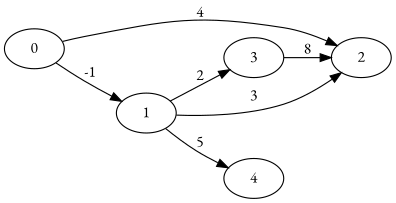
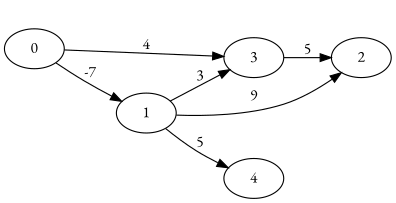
edge "0" -> "2": now "0" -> "3"
edge "3" -> "2": label "8" -> "5"
edge "0" -> "1": label "-1" -> "-7"
edge "1" -> "3": label "2" -> "3"
edge "1" -> "2": label "3" -> "9"
